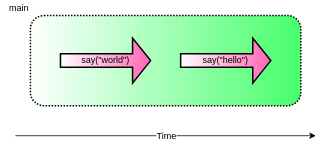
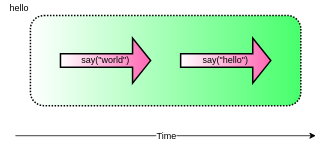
node "main": label "main" -> "hello"
